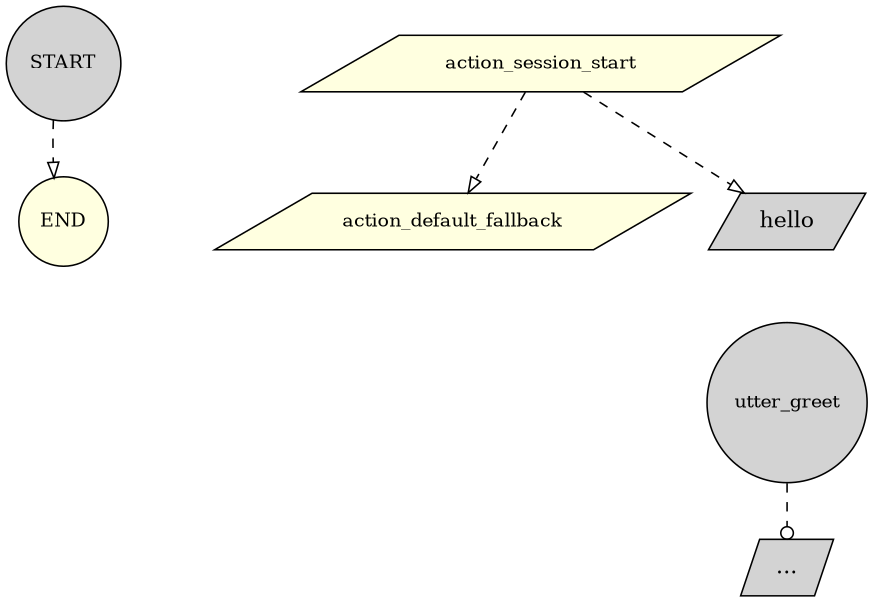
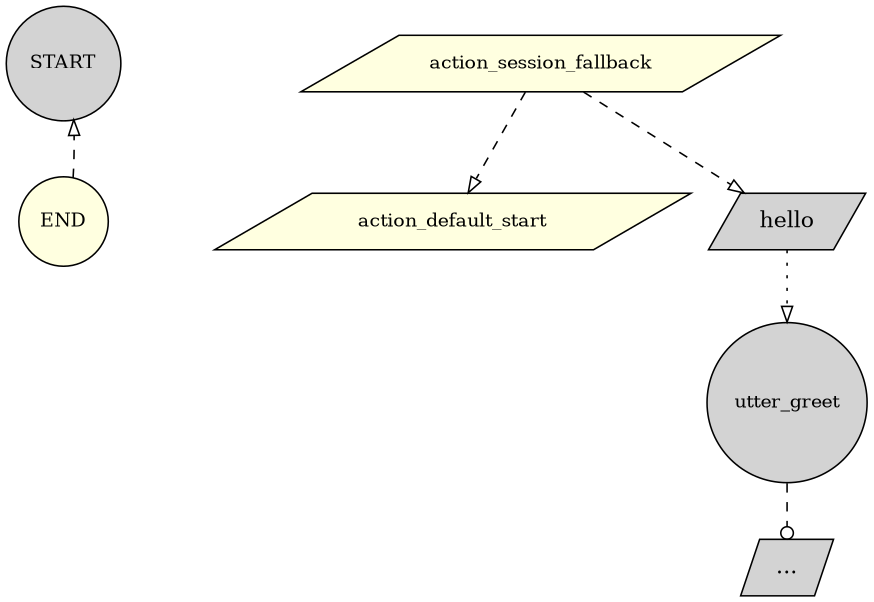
node "action_session_start": label "action_session_start" -> "action_session_fallback"
edge "START" -> "END": reversed
node "action_default_fallback": label "action_default_fallback" -> "action_default_start"
edge "hello" -> "utter_greet": added
